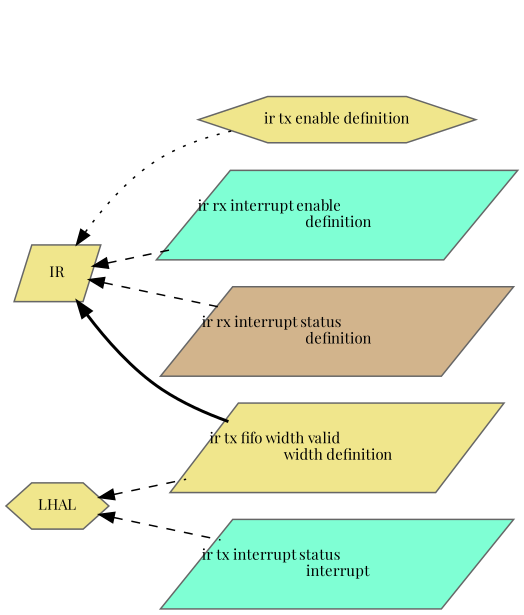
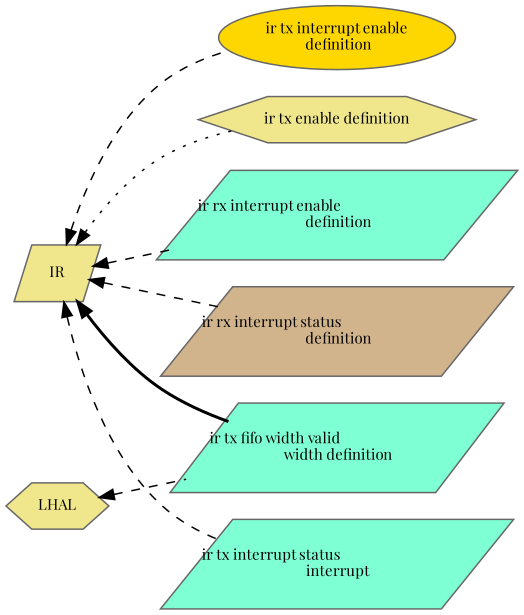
node "ir tx interrupt enable definition": added
node "ir tx fifo width valid width definition": fillcolor khaki -> aquamarine
edge "ir tx interrupt status interrupt" -> "LHAL": now "ir tx interrupt status interrupt" -> "IR"
